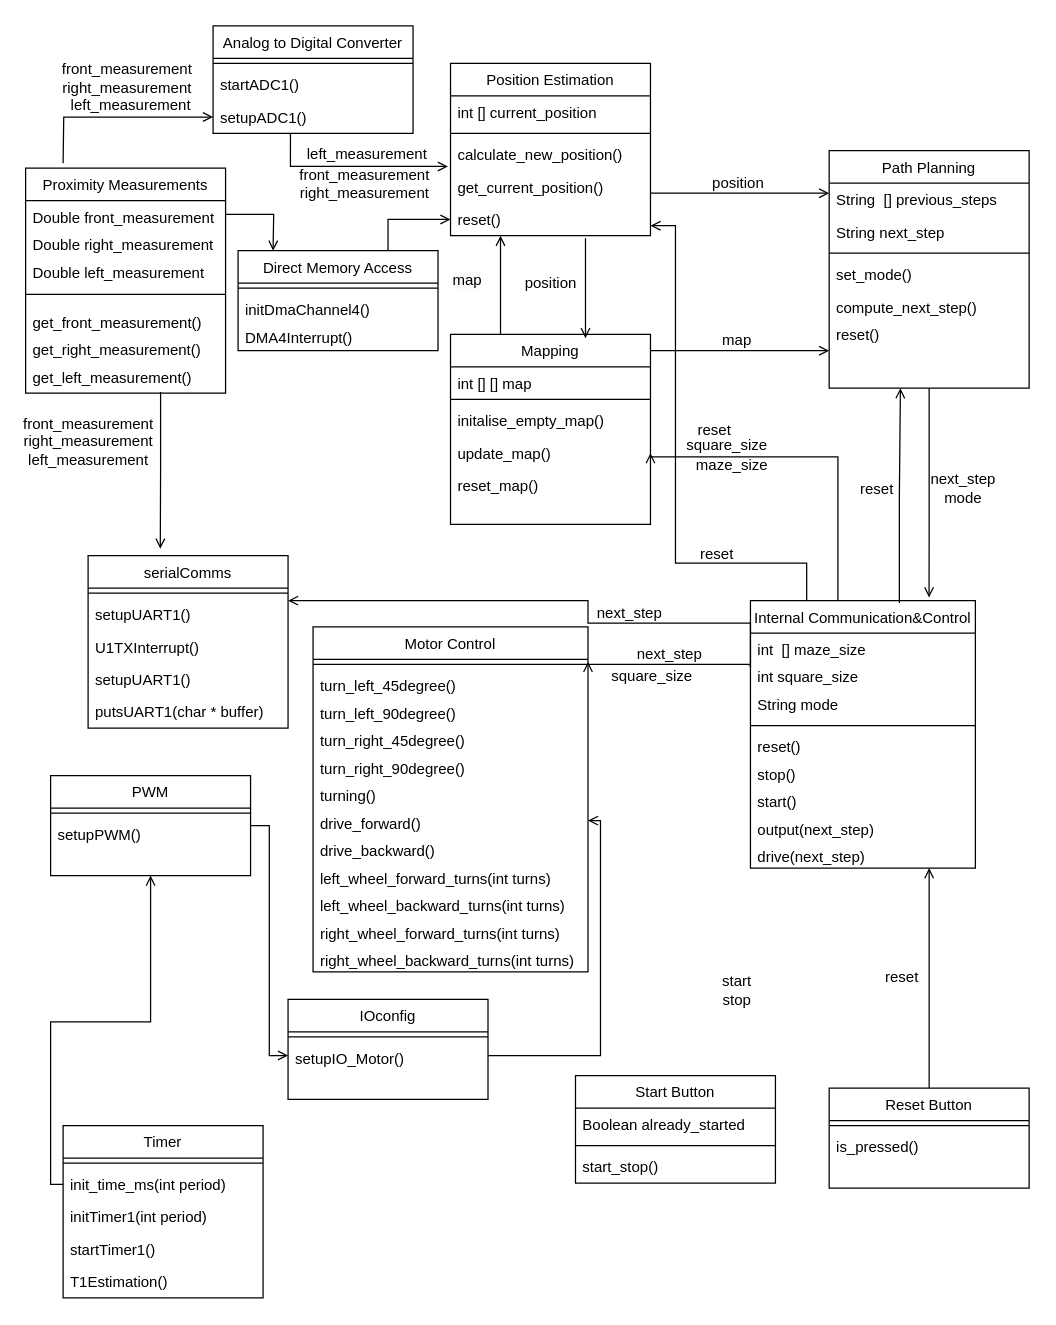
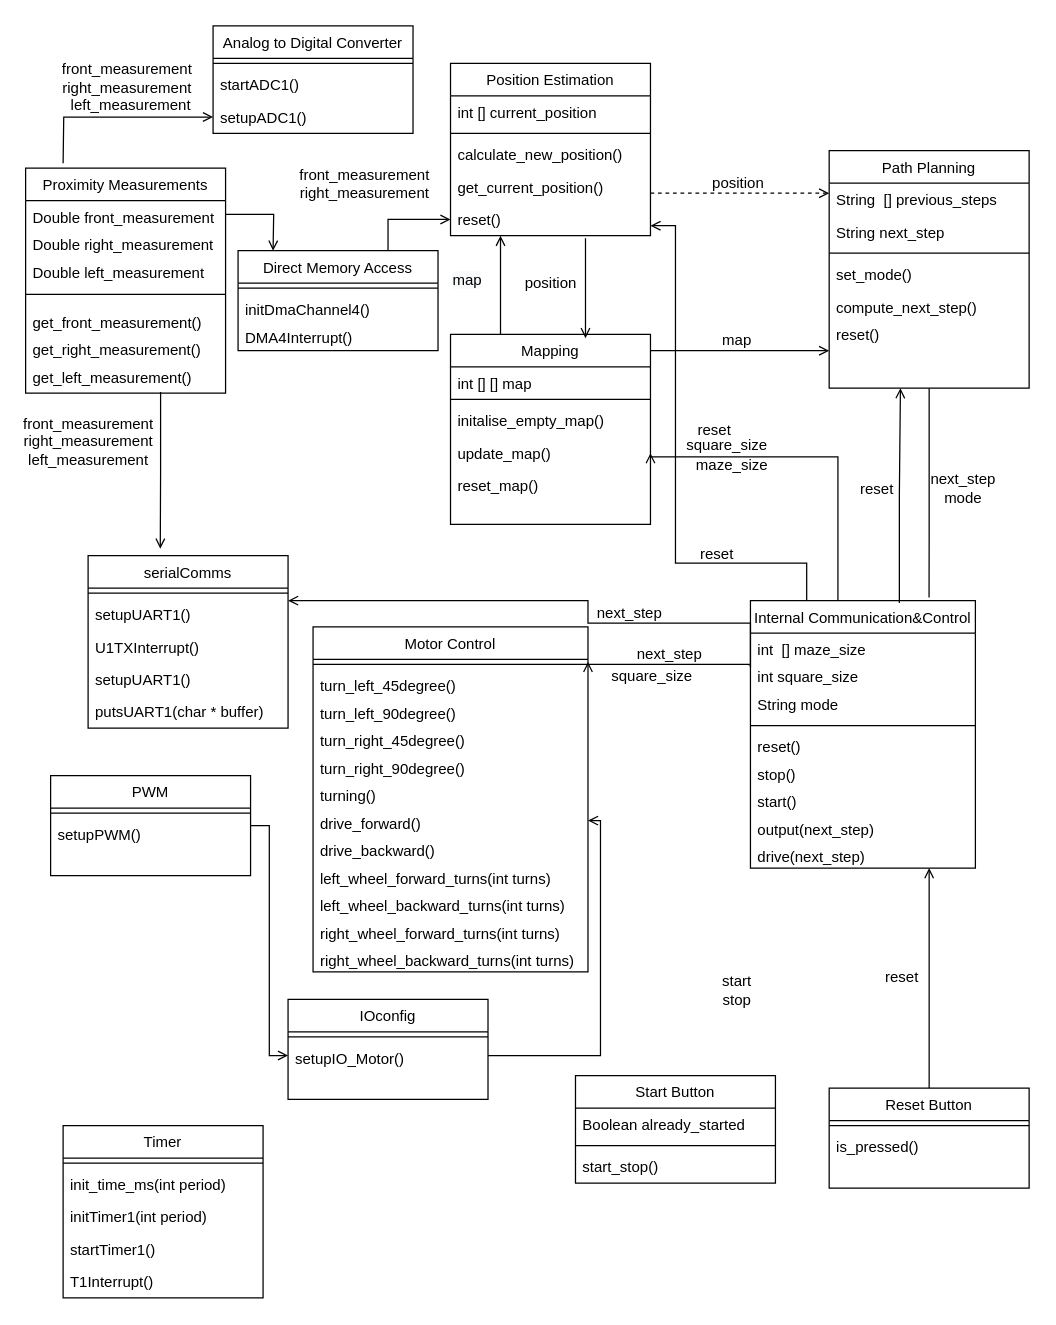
edge "setupADC1()" -> "get_current_position()": removed, label "left_measurement"
edge "Position Estimation" -> "Path Planning": style solid -> dashed
edge "Path Planning" -> "Internal Communication&Control": arrowhead open -> none
edge "init_time_ms(int period)" -> "PWM": removed
node "T1Estimation()": label "T1Estimation()" -> "T1Interrupt()"
